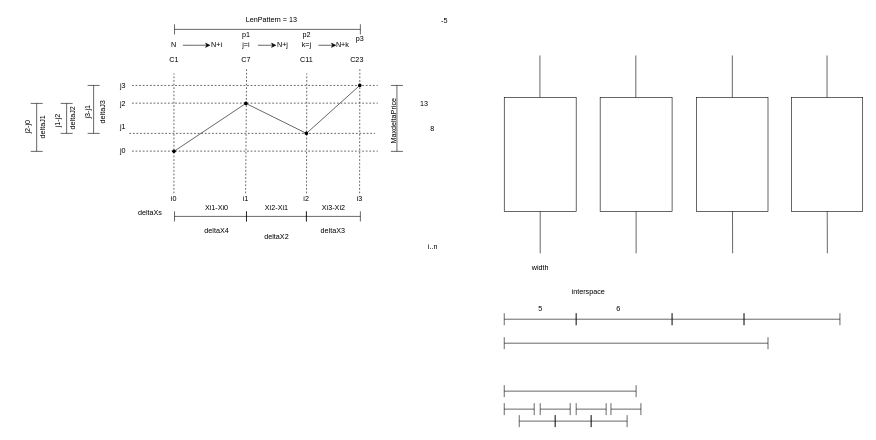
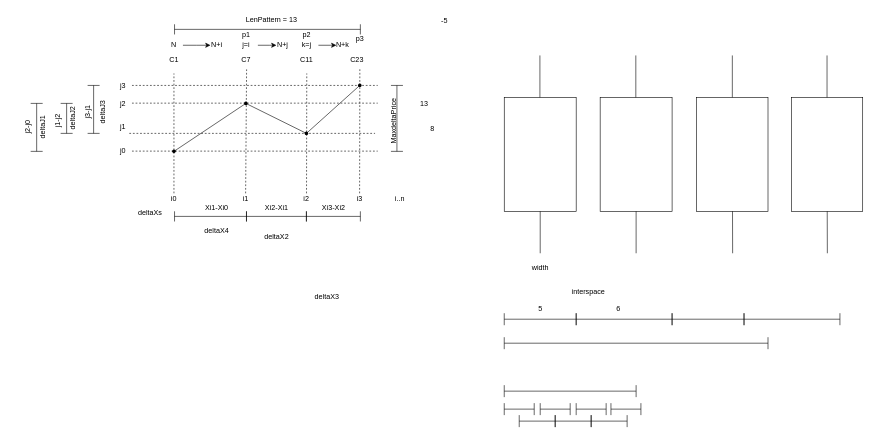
node "deltaX3": moved (333, 231) -> (327, 297)
node "i..n": moved (433, 248) -> (400, 200)
